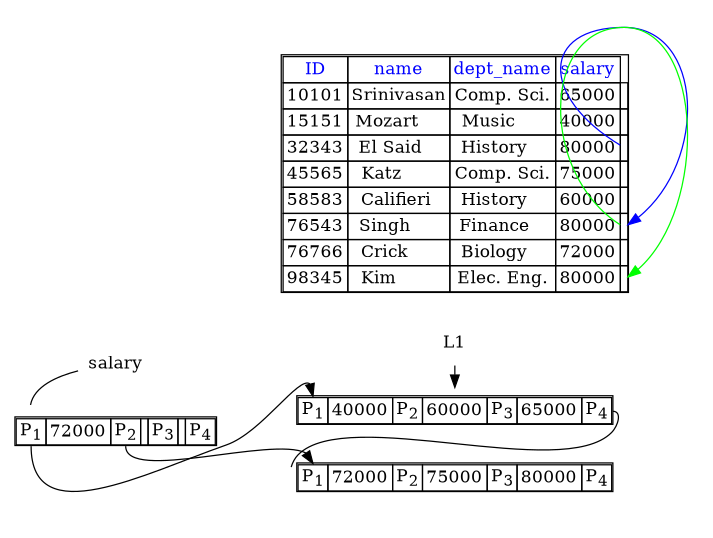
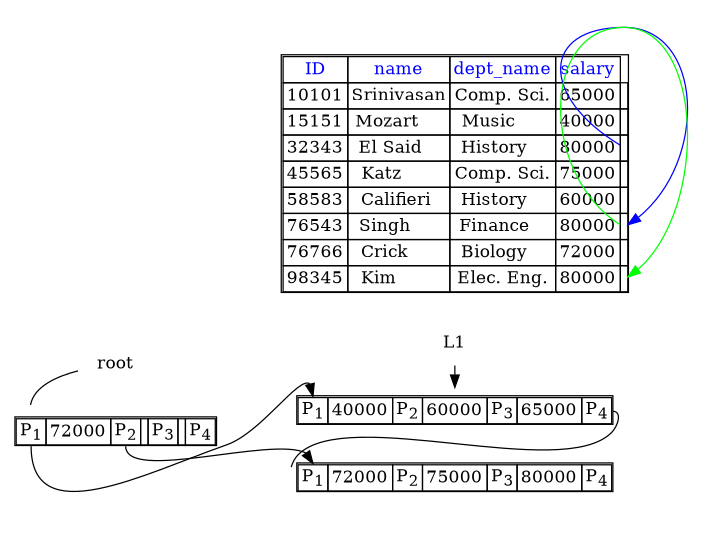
node "salary": label "salary" -> "root"
